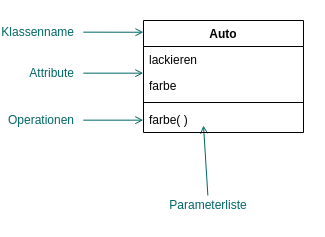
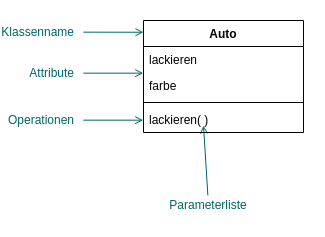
node "farbe( )": label "farbe( )" -> "lackieren( )"
